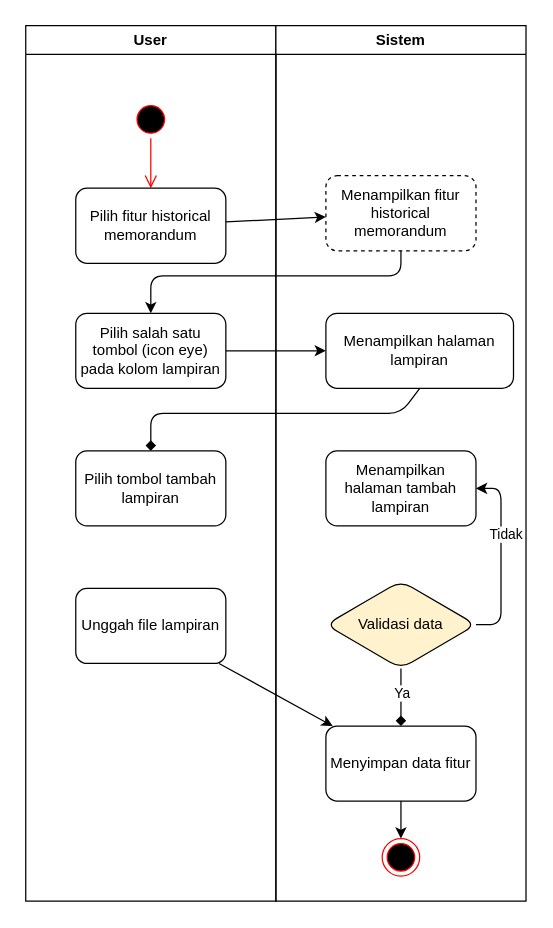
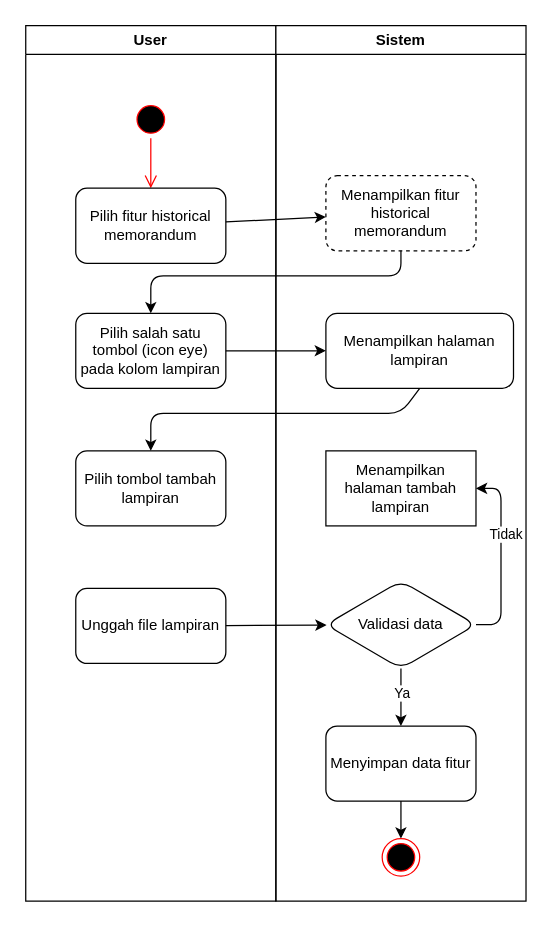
edge "Menampilkan halaman lampiran" -> "Pilih tombol tambah lampiran": arrowhead diamond -> classic
node "Menampilkan halaman tambah lampiran": shape rounded rectangle -> rectangle
node "Validasi data": fillcolor #fff2cc -> #ffffff
edge "Unggah file lampiran" -> "Menyimpan data fitur": now "Unggah file lampiran" -> "Validasi data"
edge "Validasi data" -> "Menyimpan data fitur": arrowhead diamond -> classic
